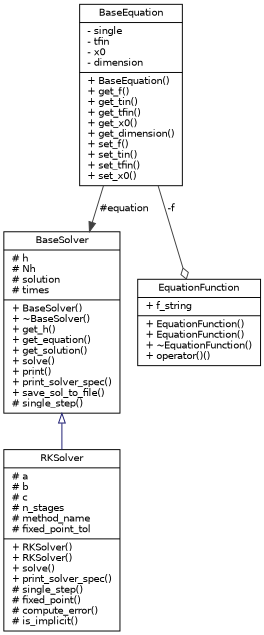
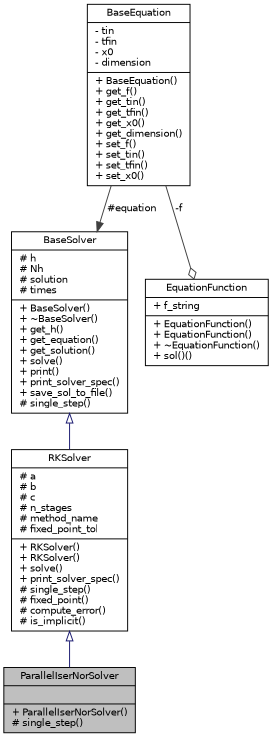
node "BaseEquation": text "- single" -> "- tin"
node "EquationFunction": text "+ operator()()" -> "+ sol()()"
node "ParallelIserNorSolver": added
